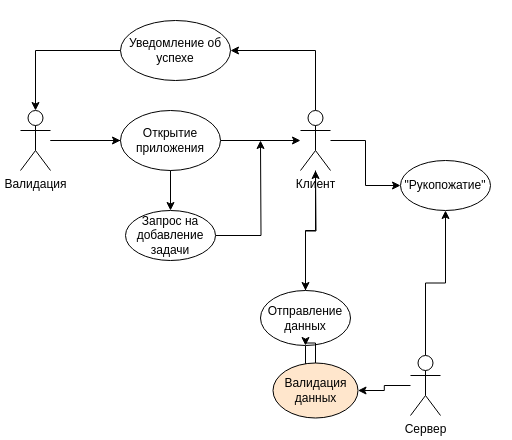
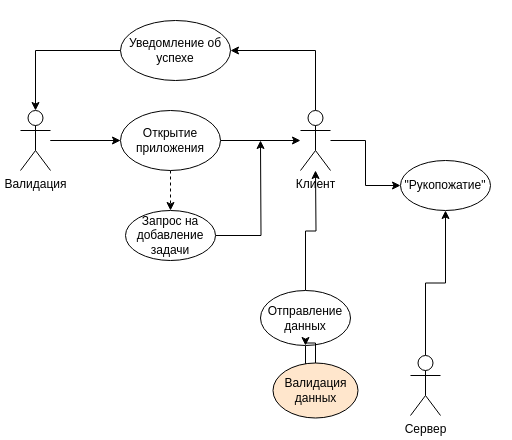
edge "Клиент" -> "Отправление данных": removed
edge "Валидация" -> "Запрос на добавление задачи": style solid -> dashed
edge "Сервер" -> "Валидация данных": removed
